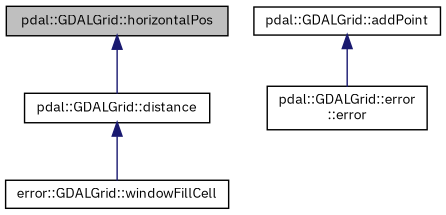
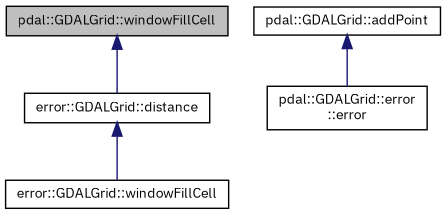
node "pdal::GDALGrid::horizontalPos": label "pdal::GDALGrid::horizontalPos" -> "pdal::GDALGrid::windowFillCell"
node "pdal::GDALGrid::distance": label "pdal::GDALGrid::distance" -> "error::GDALGrid::distance"
